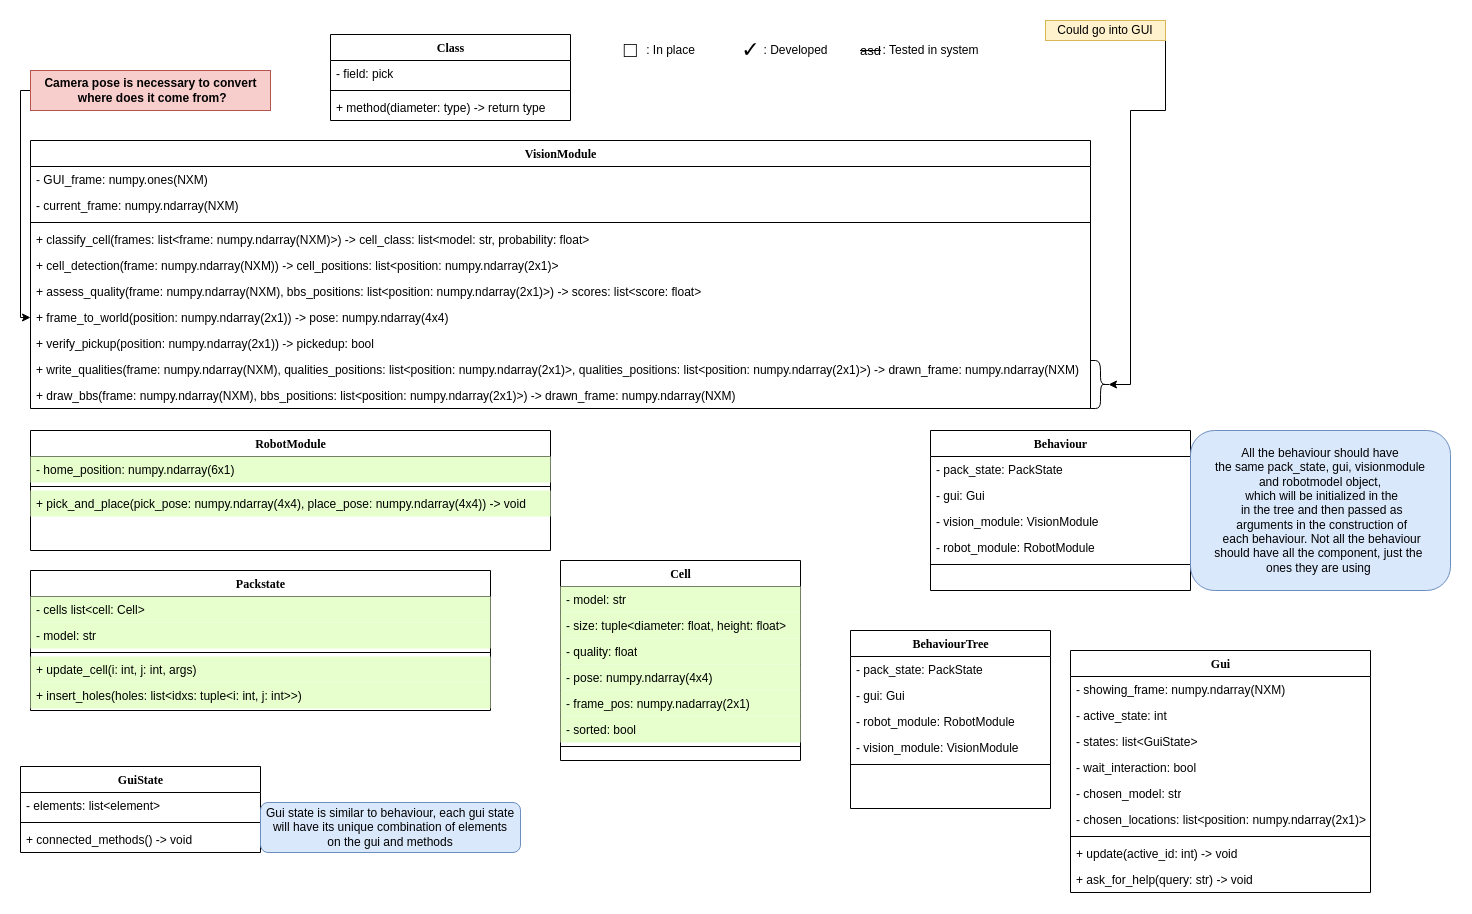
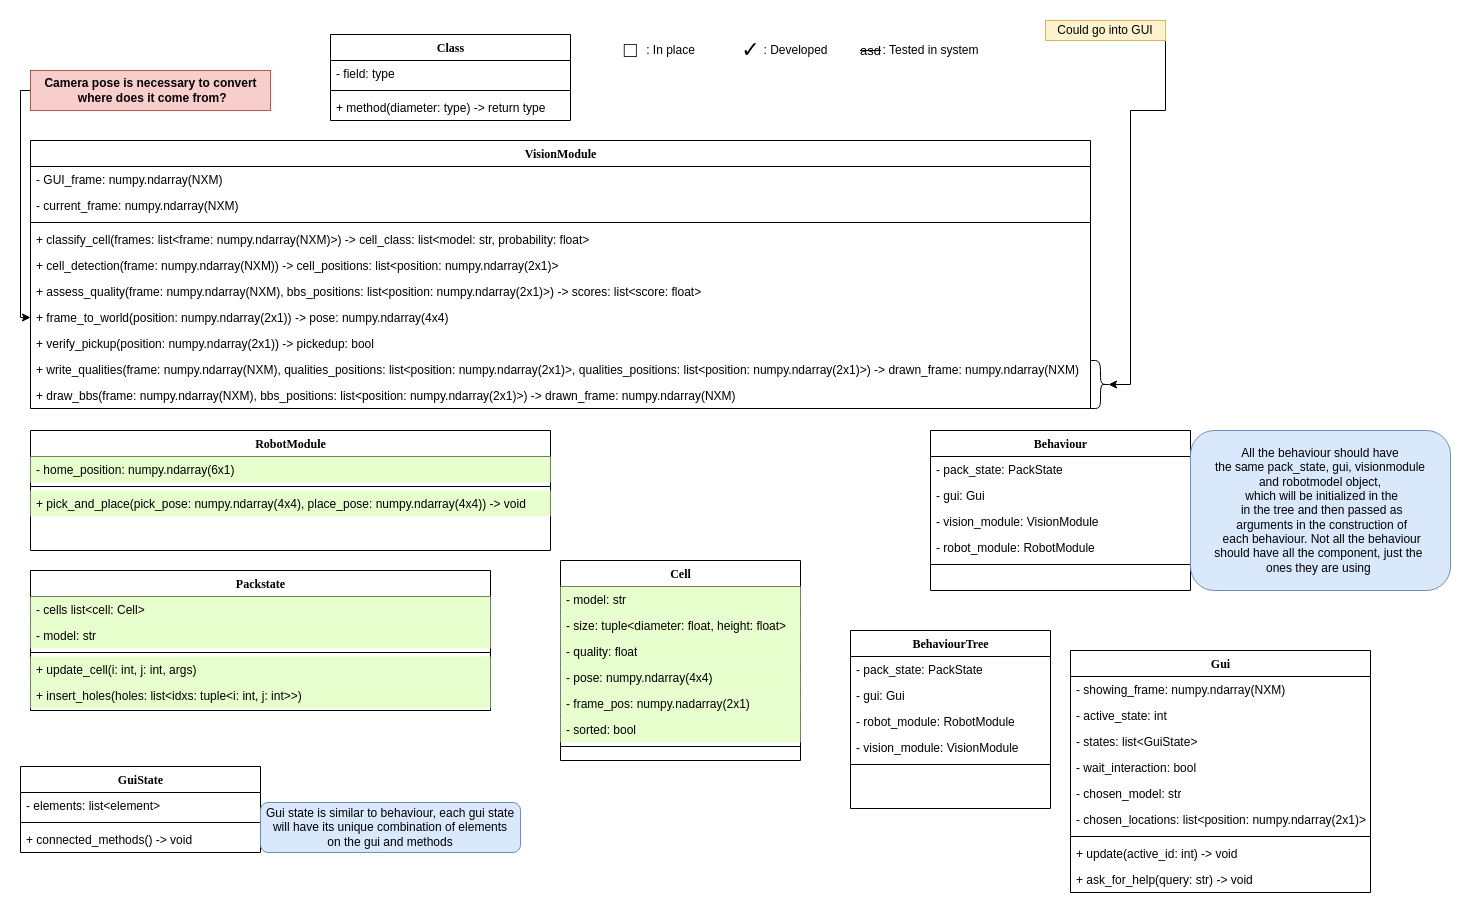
node "- field: pick": label "- field: pick" -> "- field: type"
node "- GUI_frame: numpy.ones(NXM)": label "- GUI_frame: numpy.ones(NXM)" -> "- GUI_frame: numpy.ndarray(NXM)"
